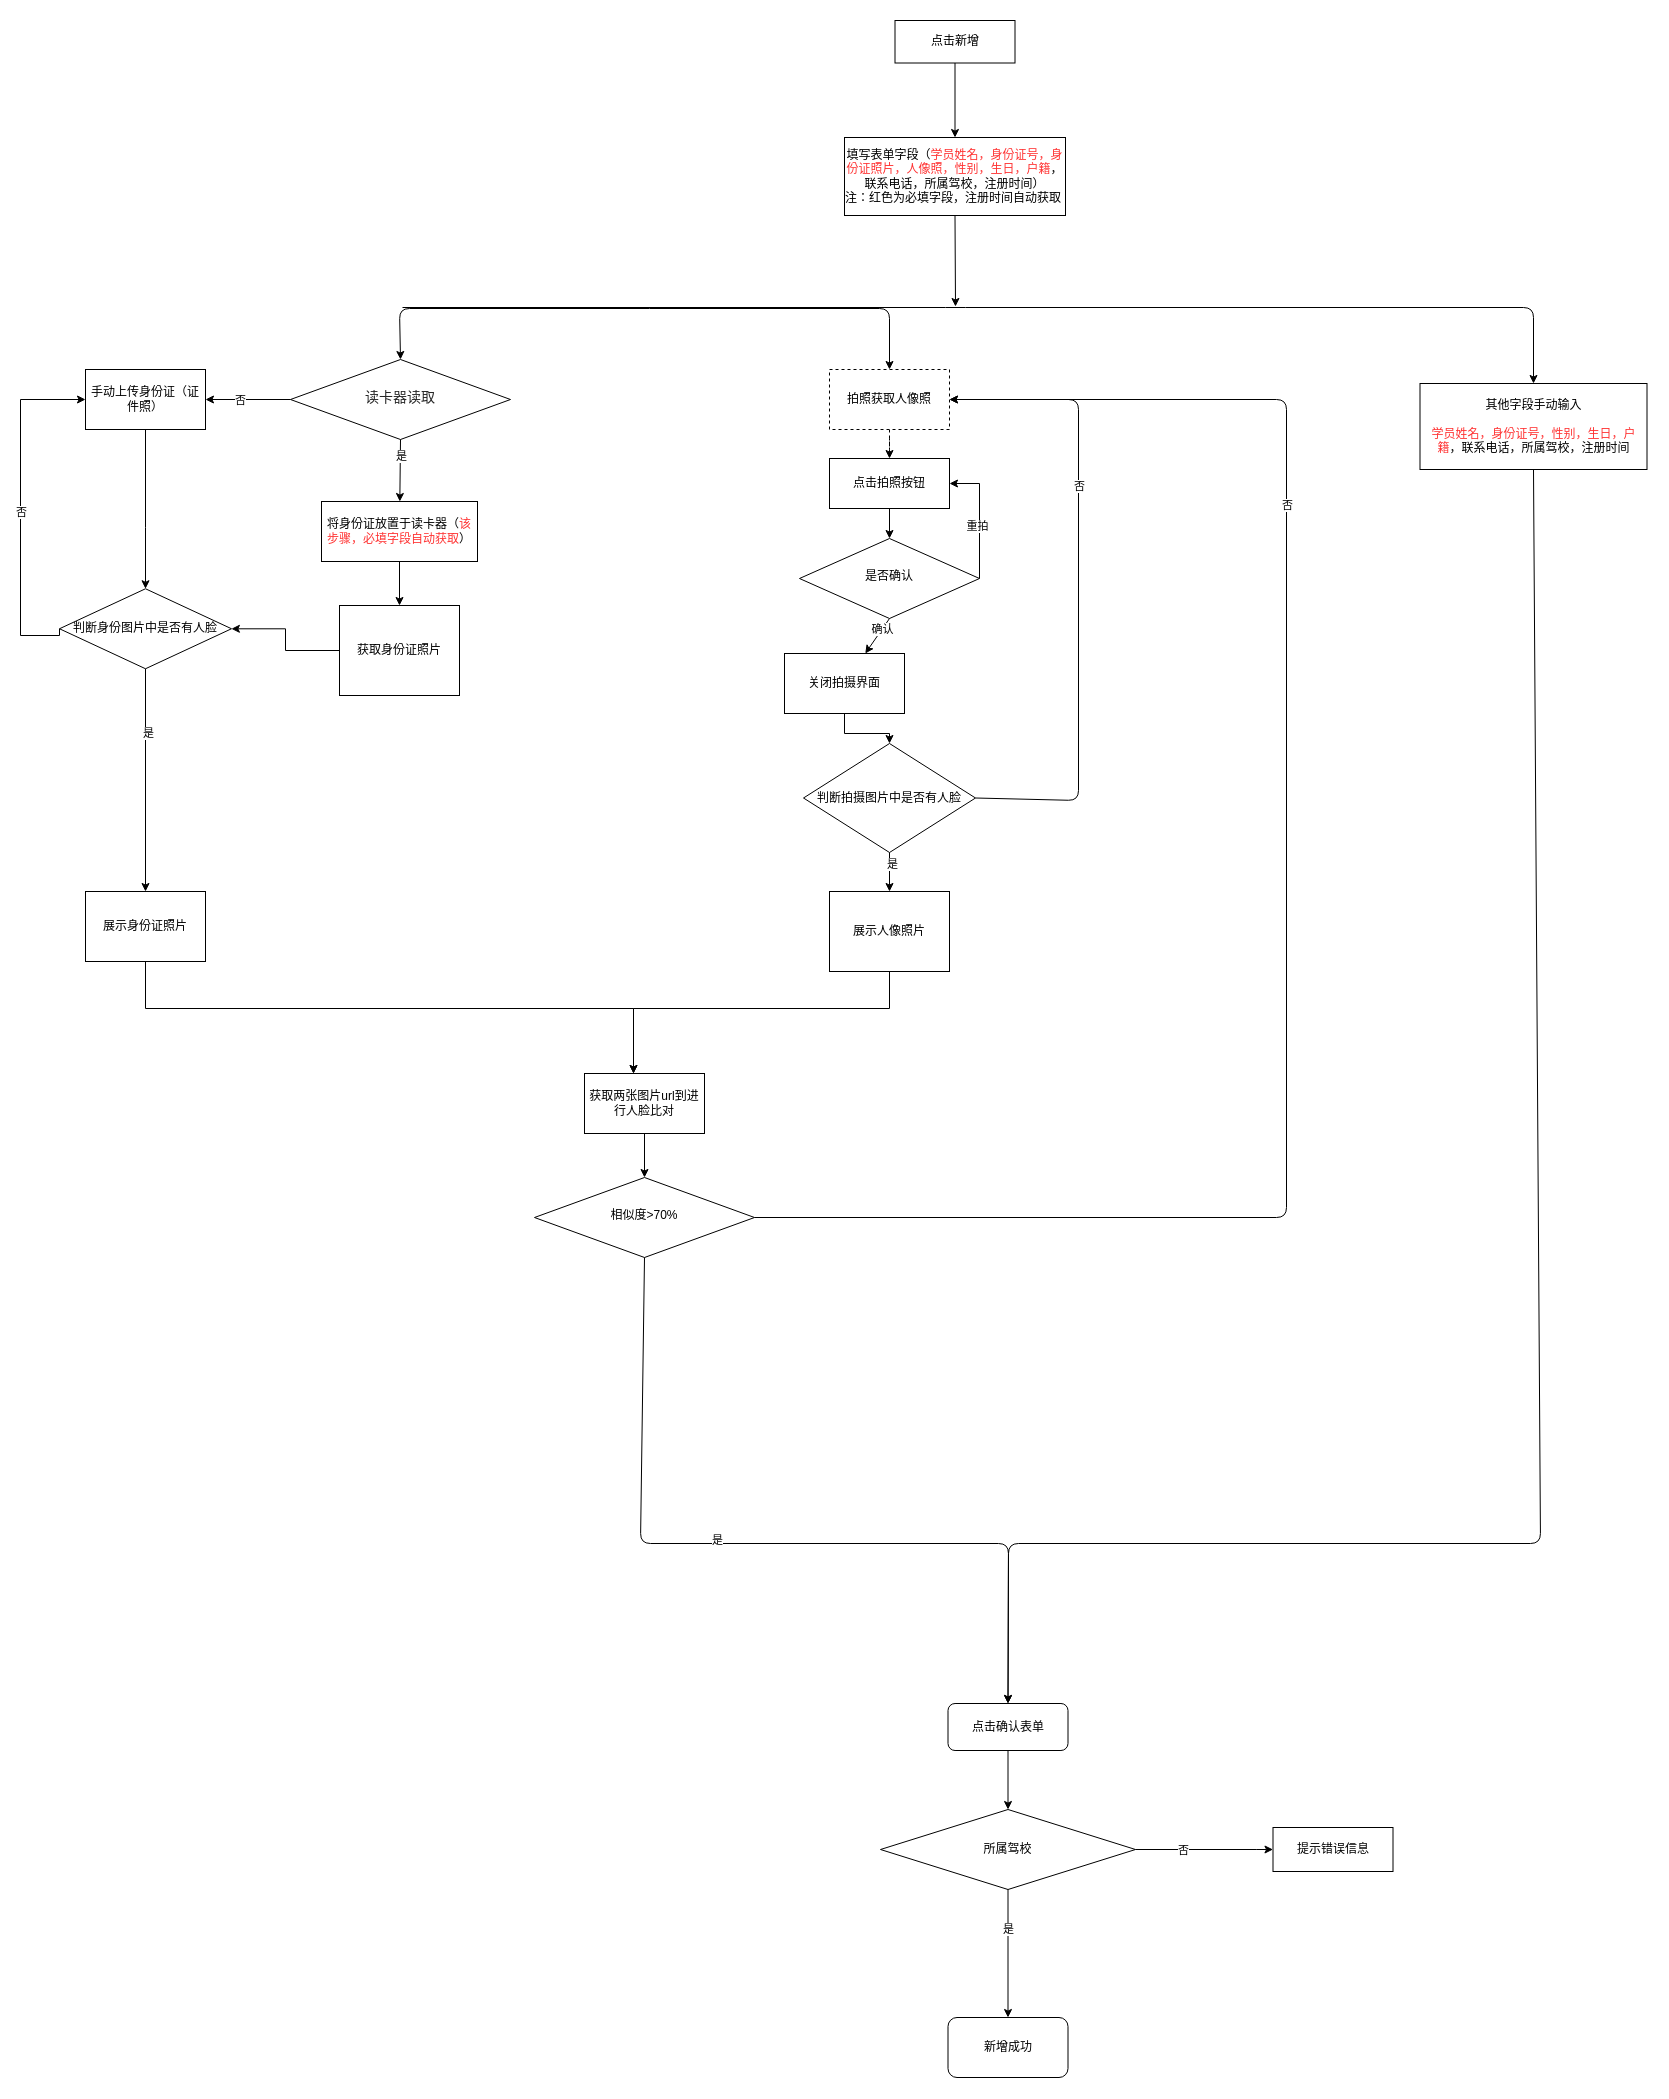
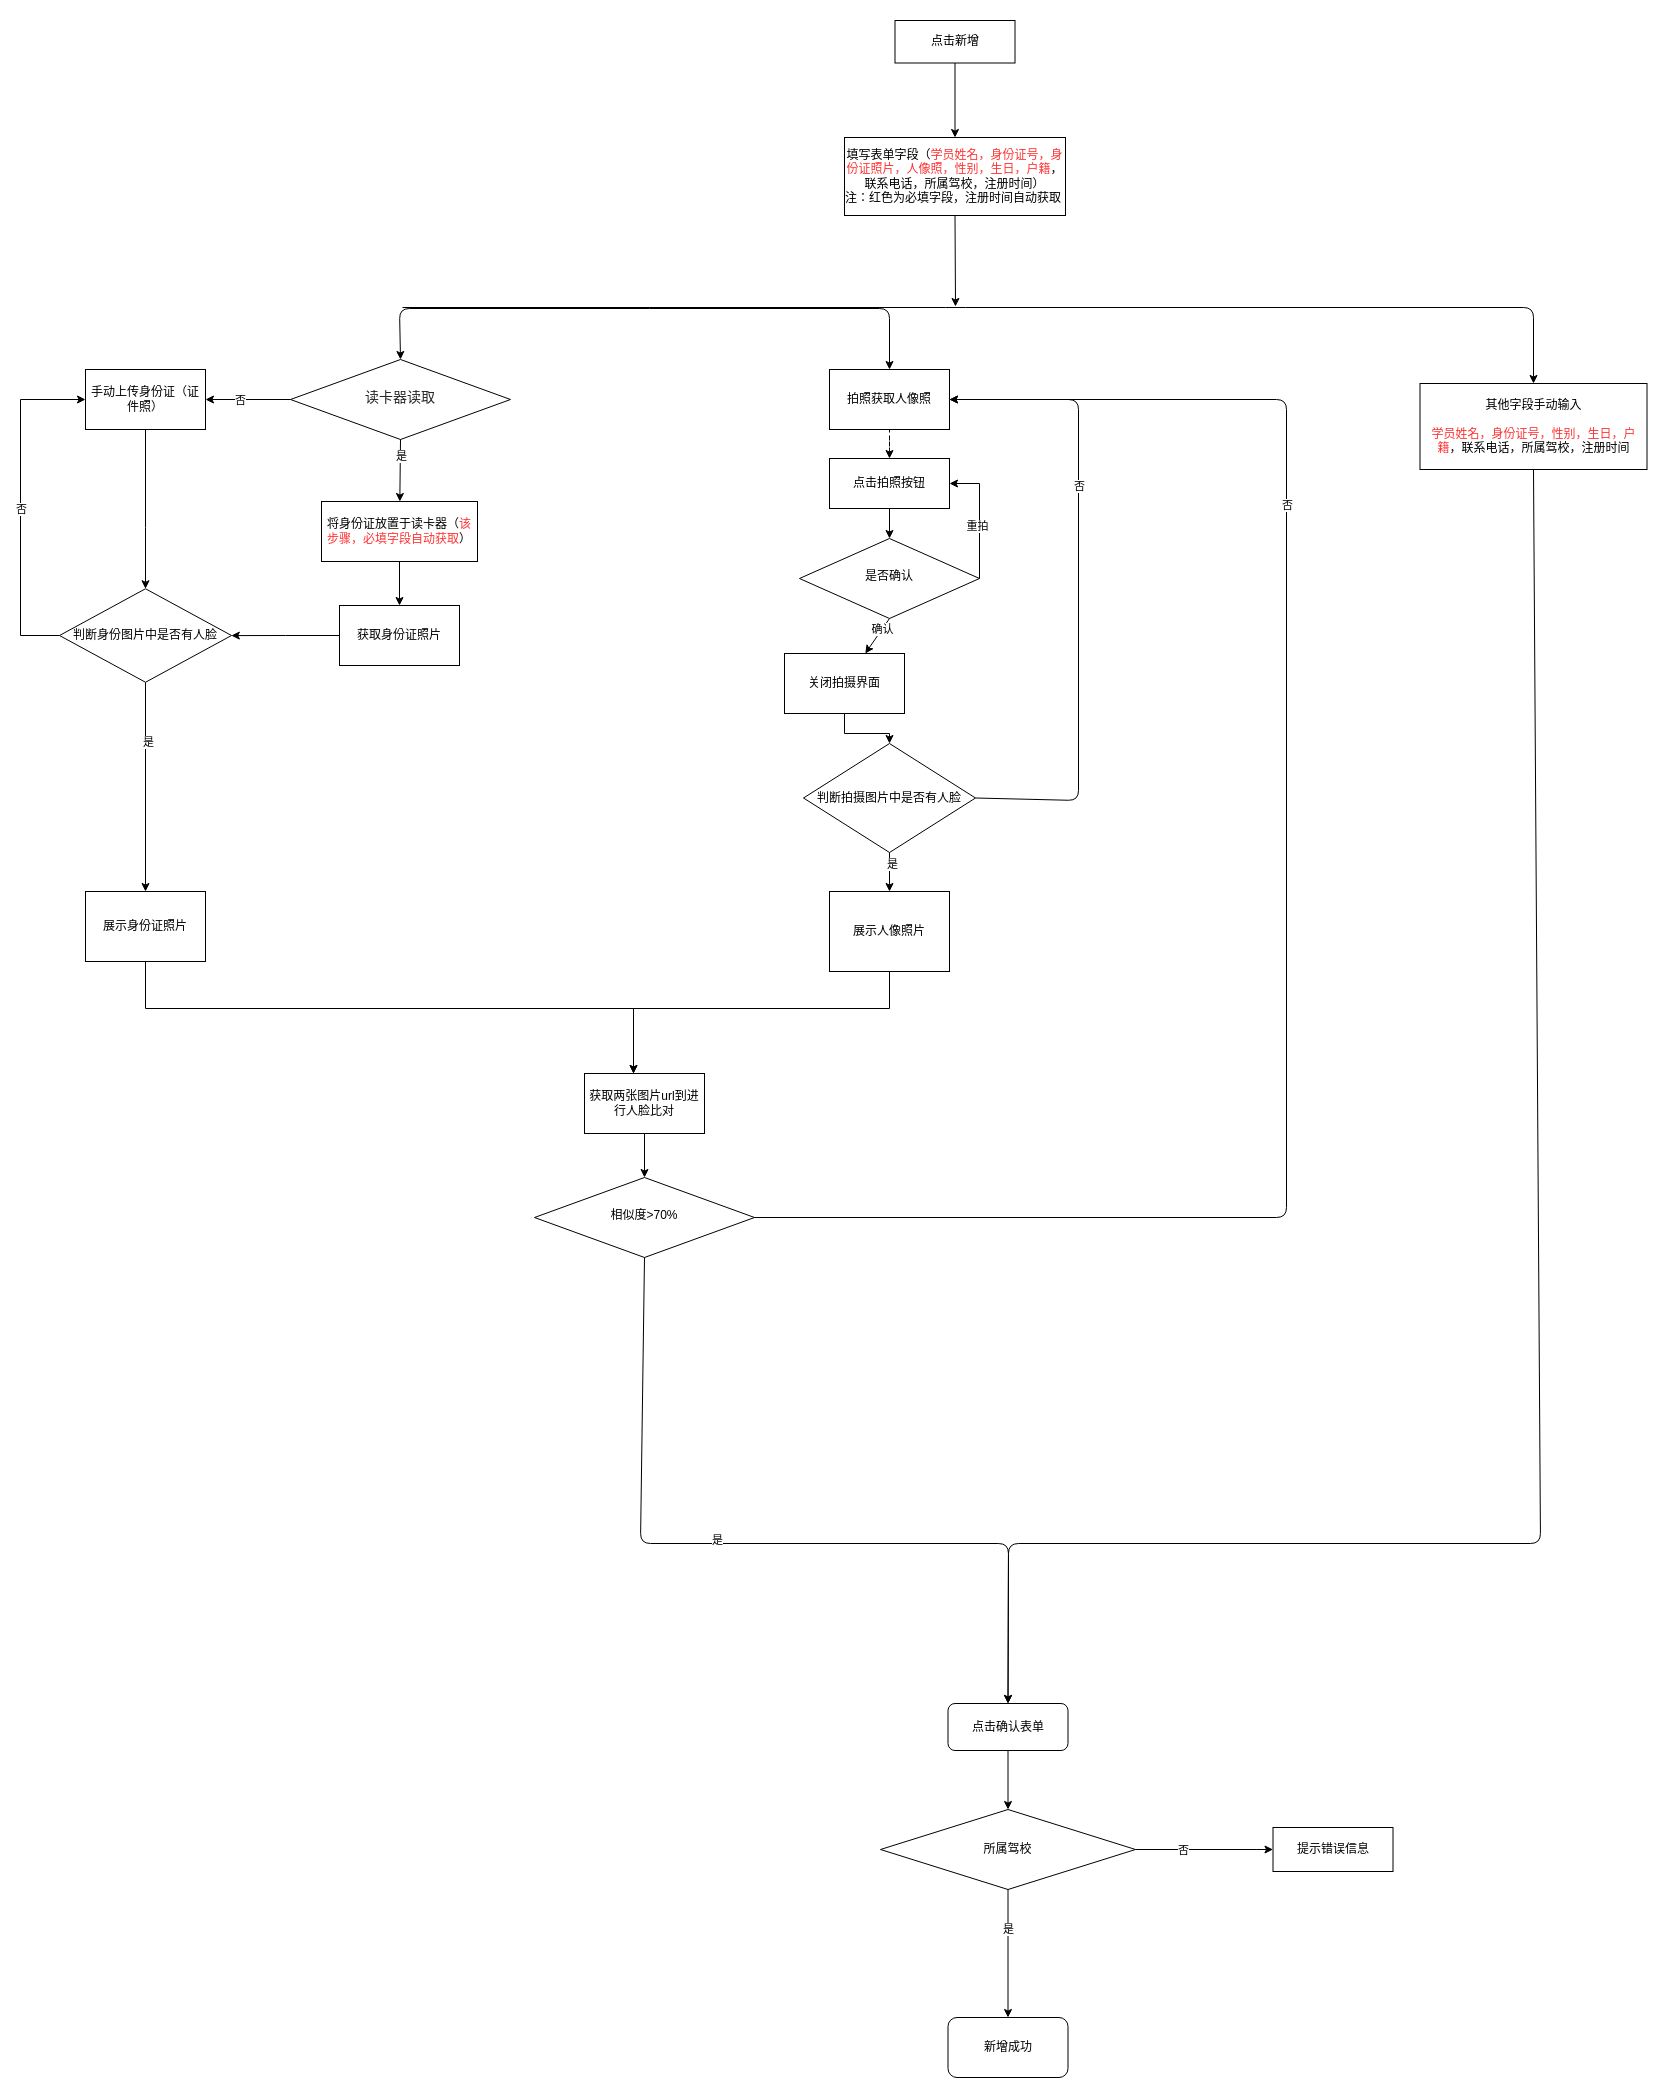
node "拍照获取人像照": style dashed -> solid
node "判断身份图片中是否有人脸": size 172x80 -> 172x94
node "获取身份证照片": size 120x90 -> 120x60
